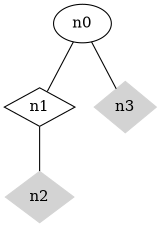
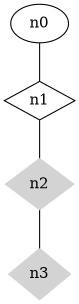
edge "n0" -- "n3": now "n2" -- "n3"
